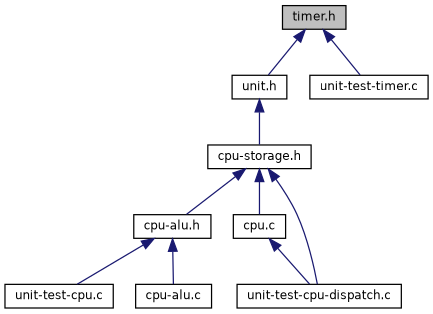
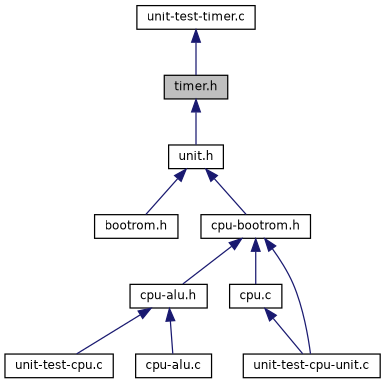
edge "unit-test-timer.c" -> "timer.h": reversed
node "cpu-storage.h": label "cpu-storage.h" -> "cpu-bootrom.h"
node "bootrom.h": added
node "unit-test-cpu-dispatch.c": label "unit-test-cpu-dispatch.c" -> "unit-test-cpu-unit.c"
